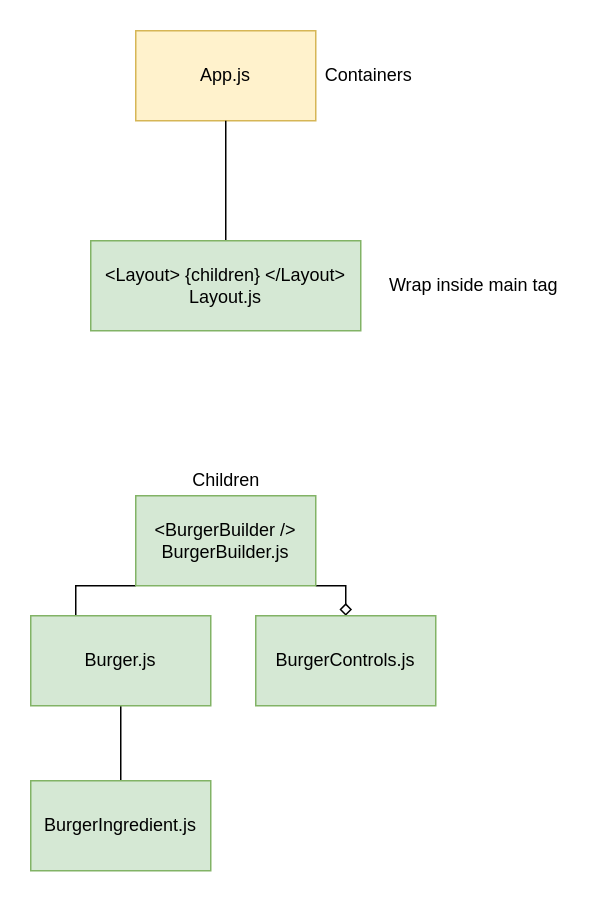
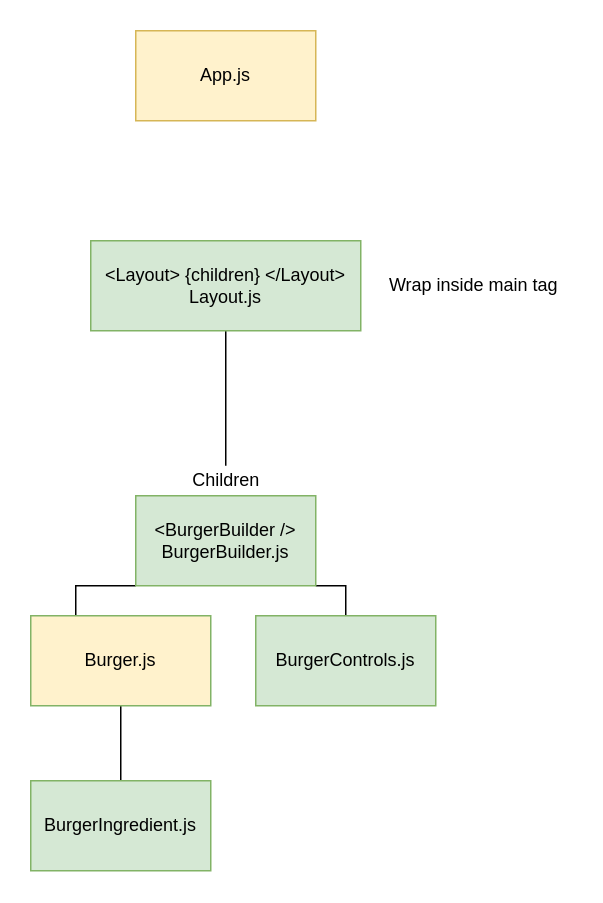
node "Containers": removed
edge "App.js" -- "<Layout> {children} </Layout> Layout.js": now "Children" -- "<Layout> {children} </Layout> Layout.js"
edge "<BurgerBuilder /> BurgerBuilder.js" -> "BurgerControls.js": arrowhead diamond -> none
node "Burger.js": fillcolor #d5e8d4 -> #fff2cc
